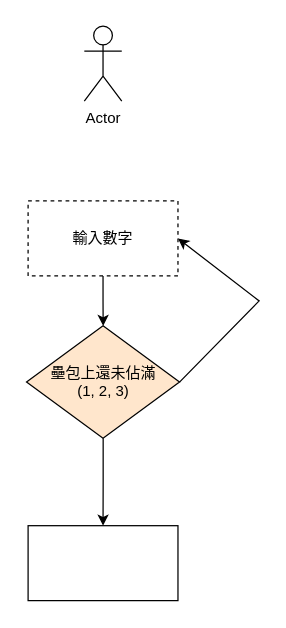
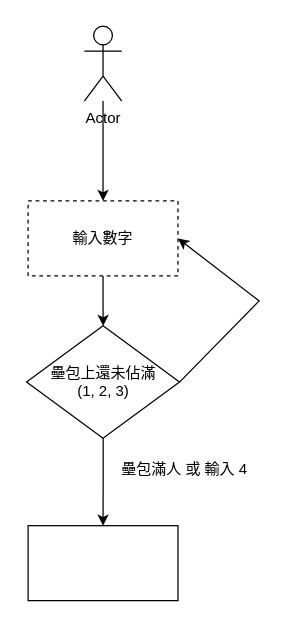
edge "Actor" -> "輸入數字": added
node "壘包上還未佔滿 (1, 2, 3)": fillcolor #ffe6cc -> #ffffff
node "壘包滿人 或 輸入 4": added
